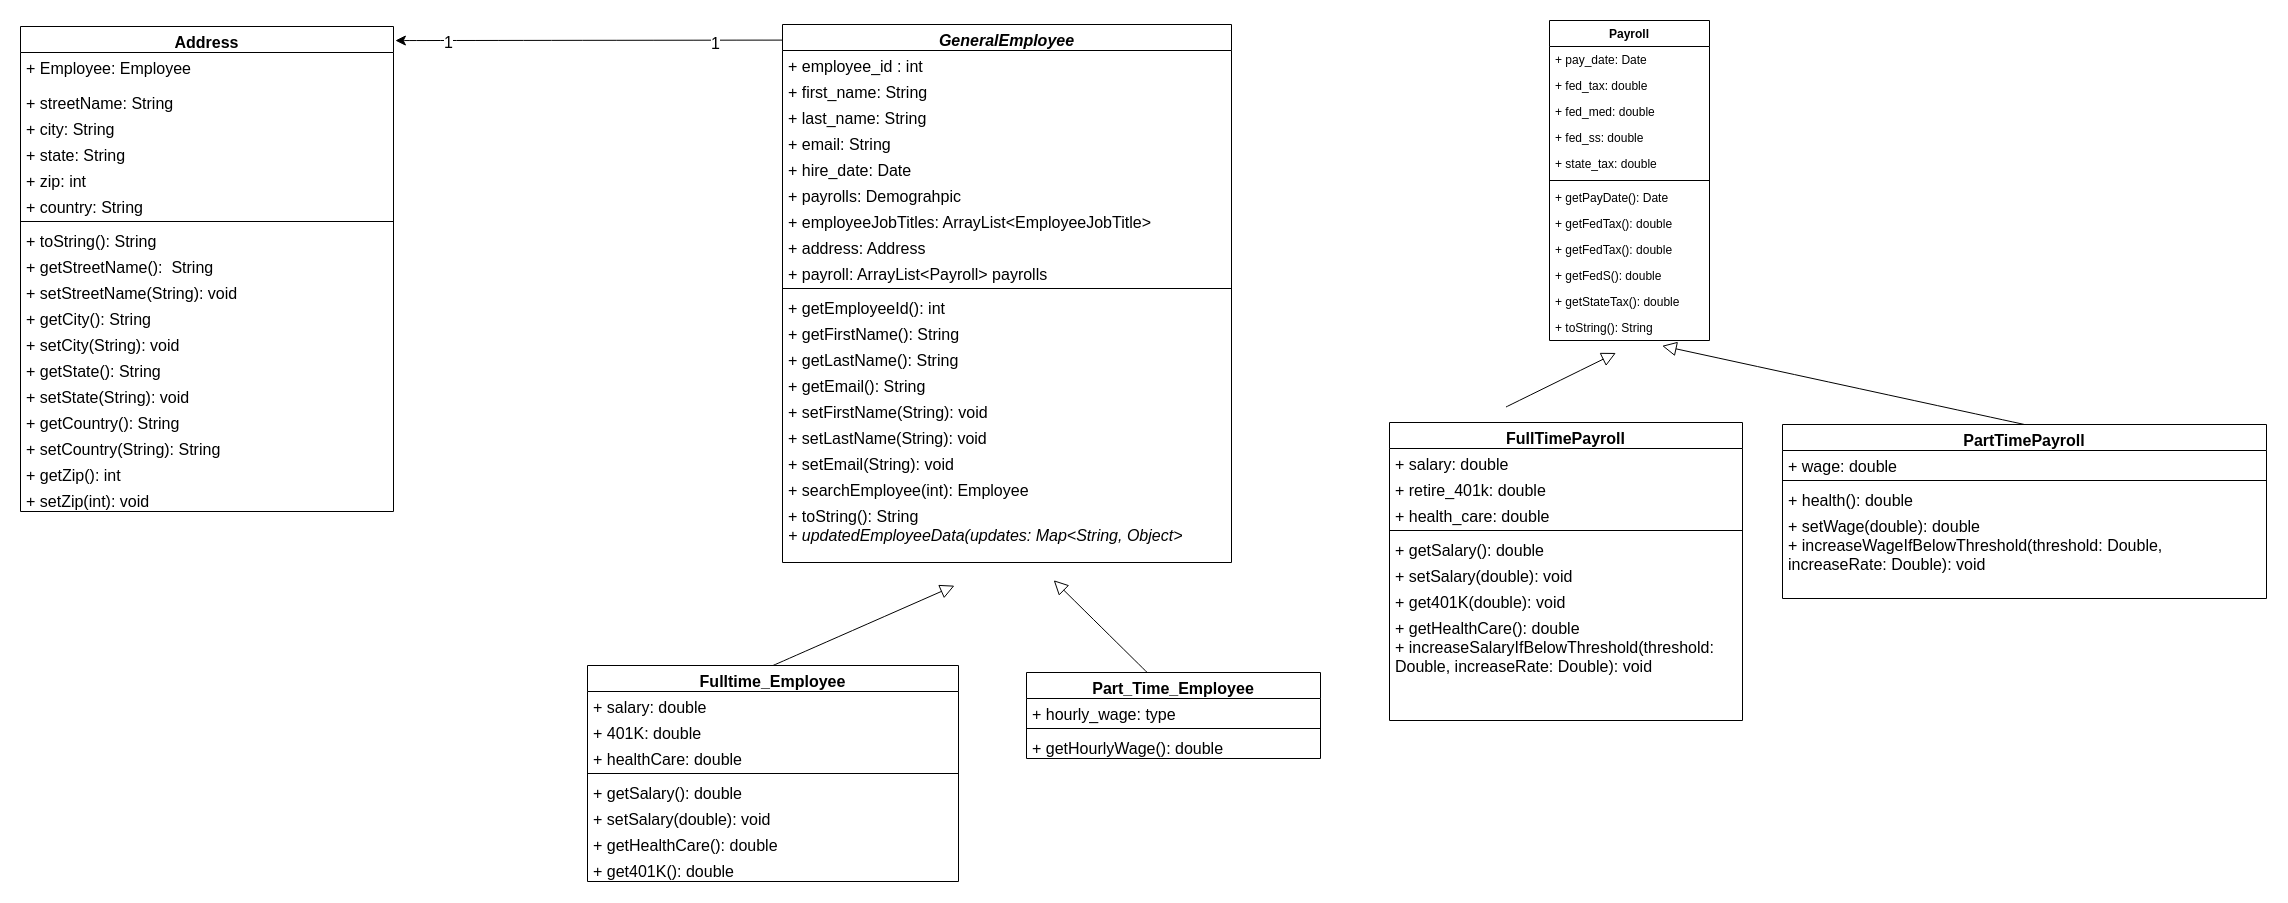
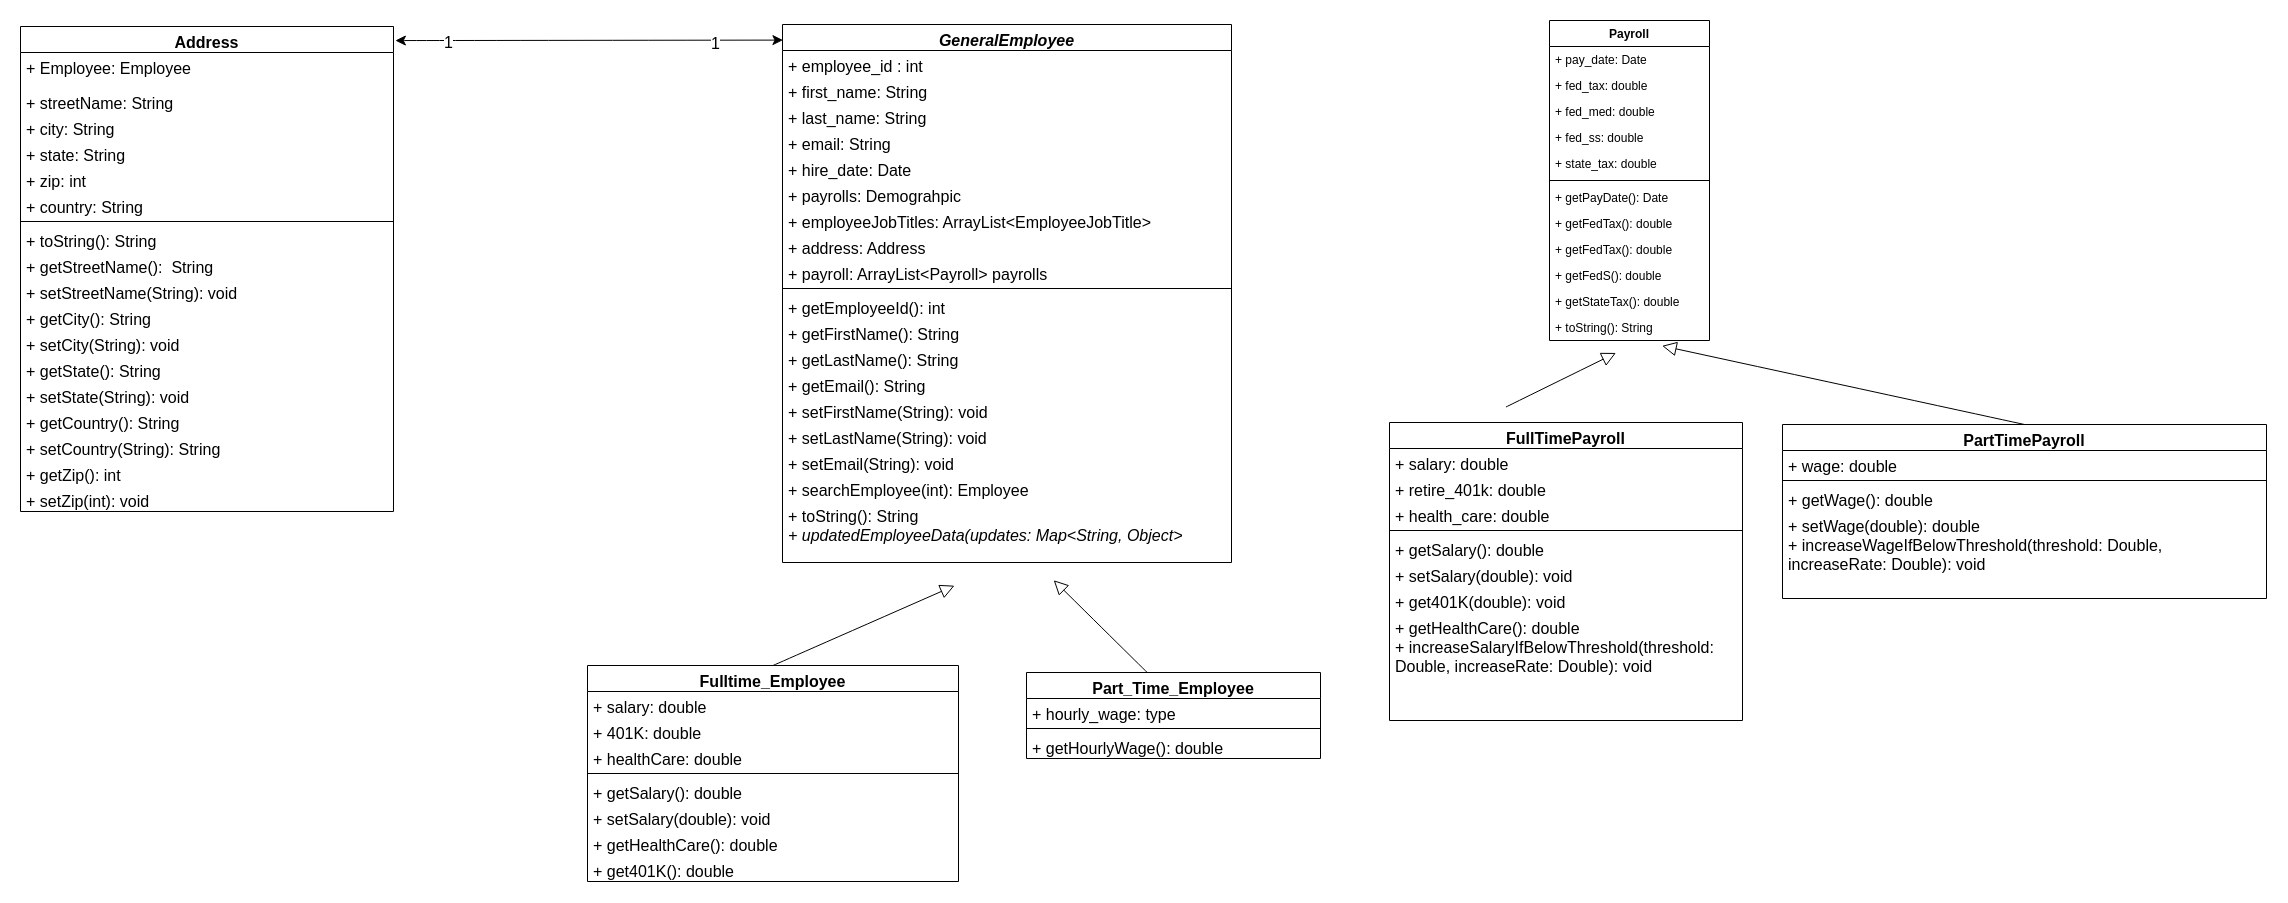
edge "GeneralEmployee" -> "Address": arrowhead none -> classic
node "+ health(): double": label "+ health(): double" -> "+ getWage(): double"
